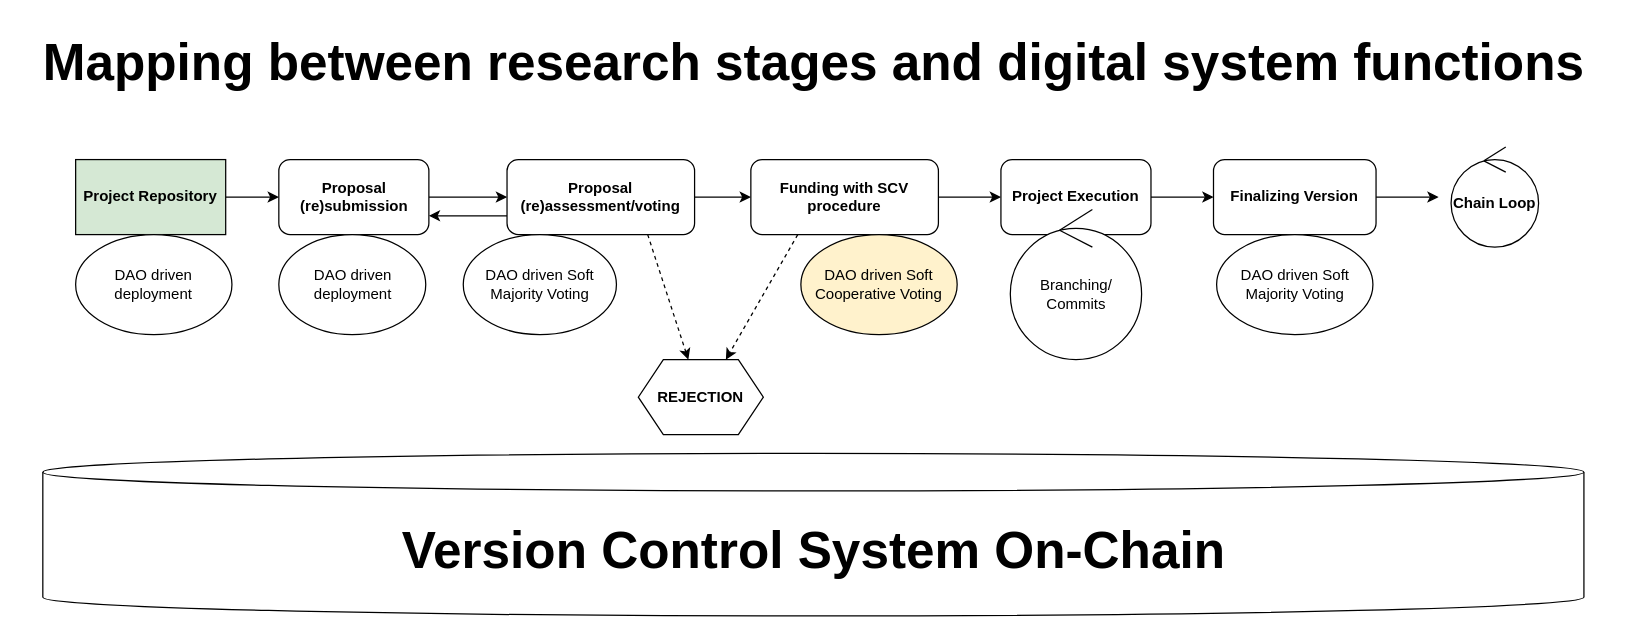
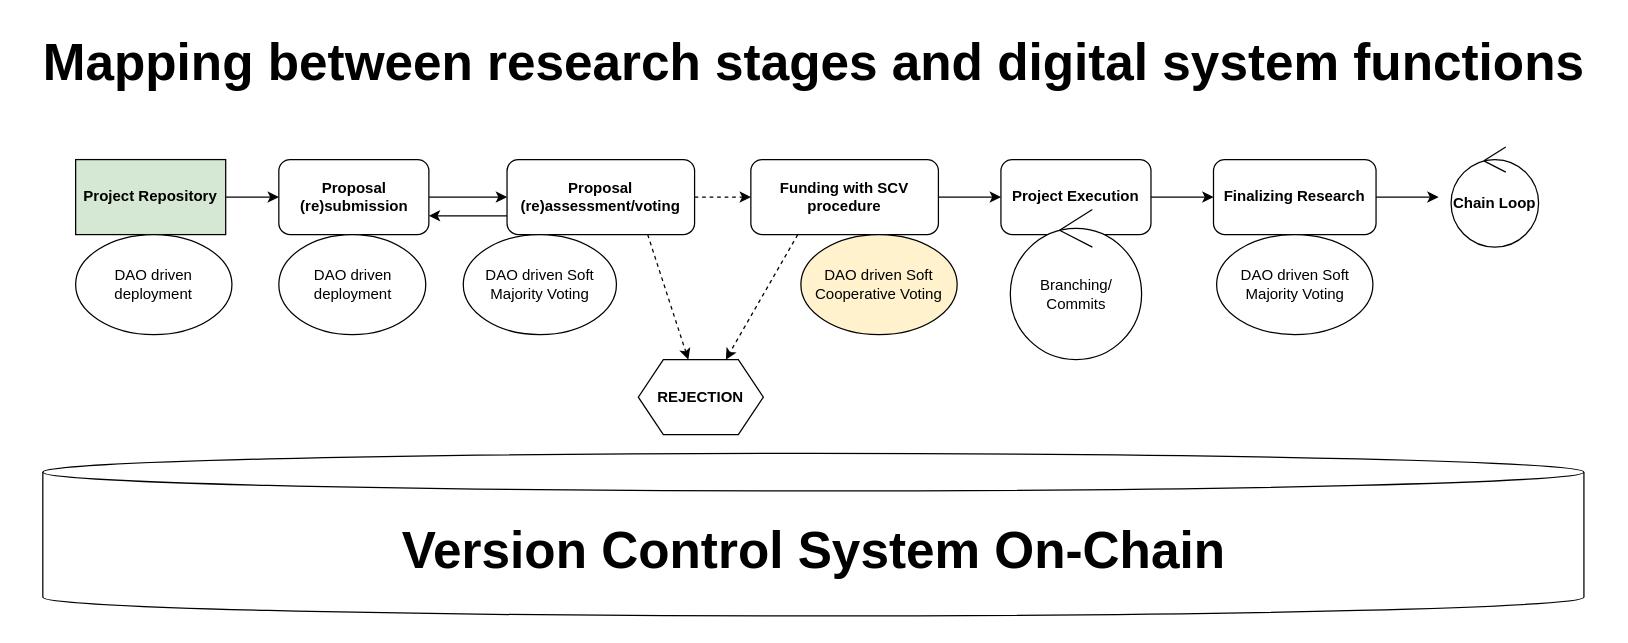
edge "Proposal (re)assessment/voting" -> "Funding with SCV procedure": style solid -> dashed
node "Finalizing Version": label "Finalizing Version" -> "Finalizing Research"
